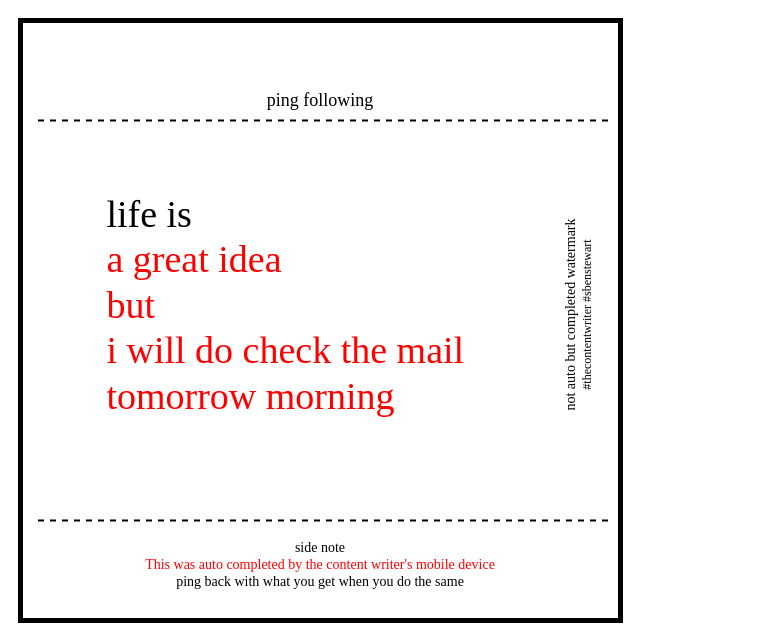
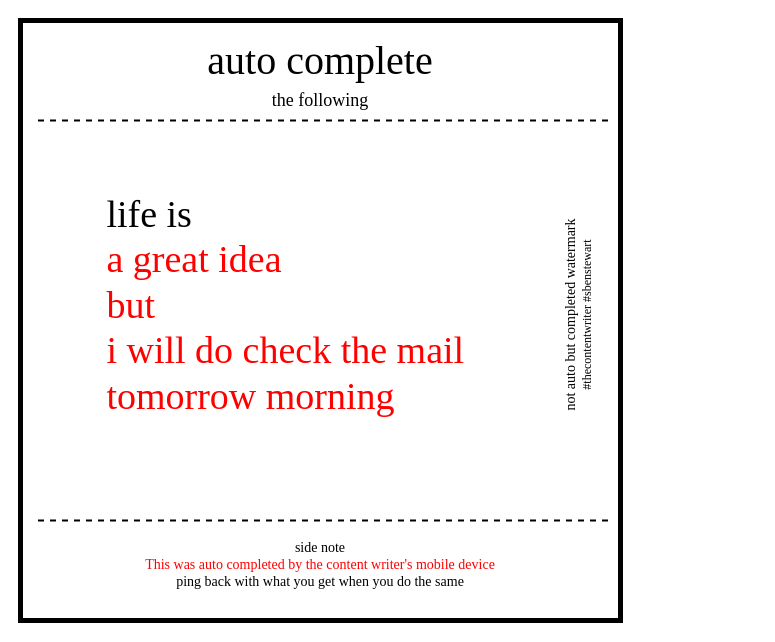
node "auto complete": added
node "ping following": label "ping following" -> "the following"
